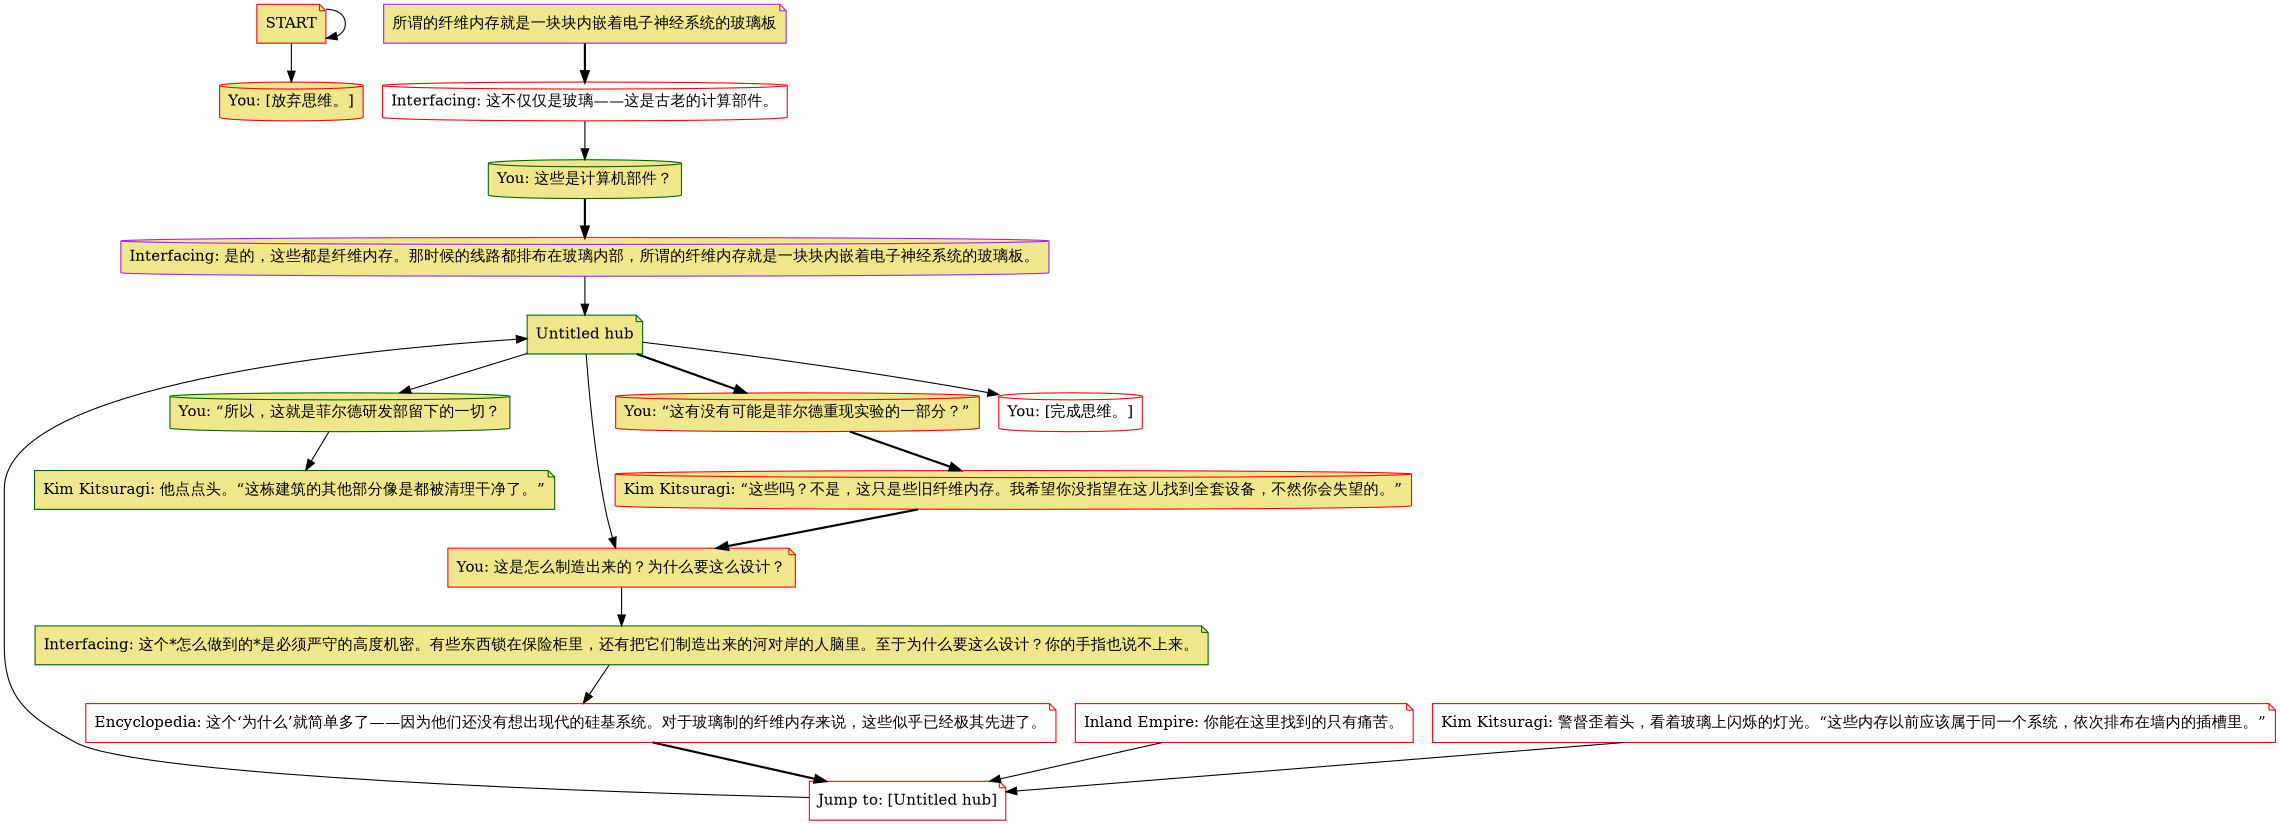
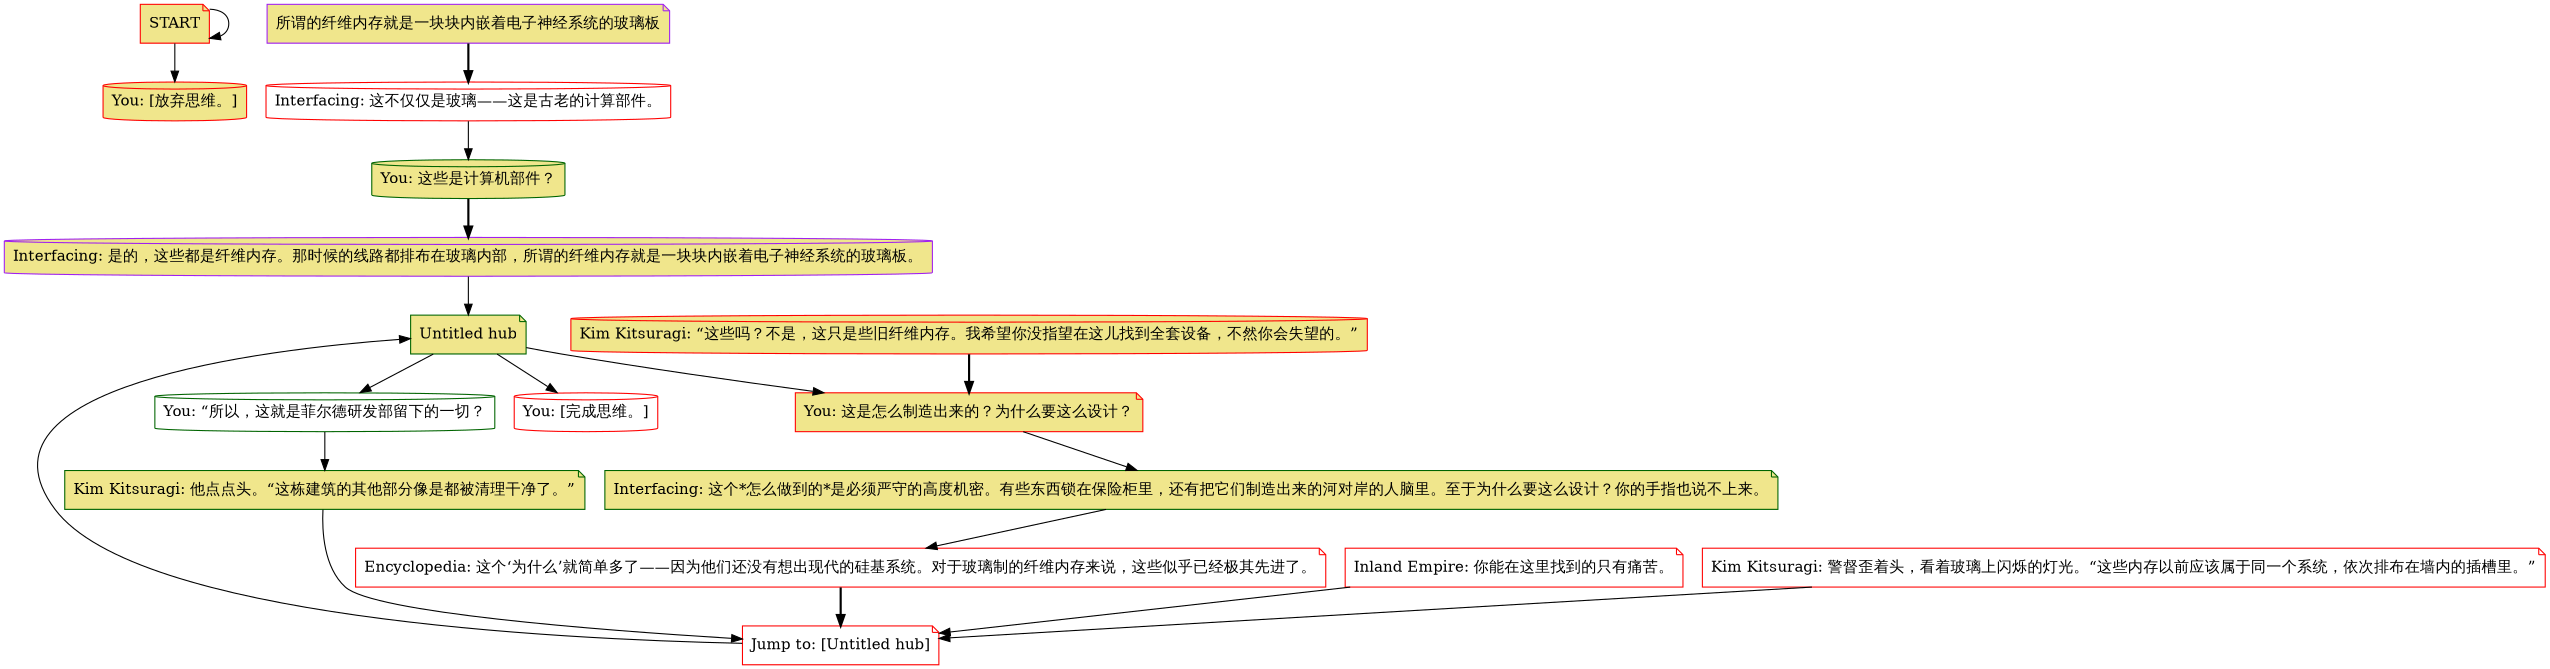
node "You: “所以，这就是菲尔德研发部留下的一切？": fillcolor khaki -> white
node "You: “这有没有可能是菲尔德重现实验的一部分？”": removed
edge "Kim Kitsuragi: 他点点头。“这栋建筑的其他部分像是都被清理干净了。”" -> "Jump to: [Untitled hub]": added
